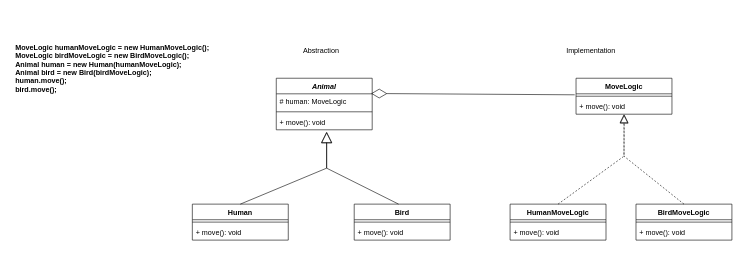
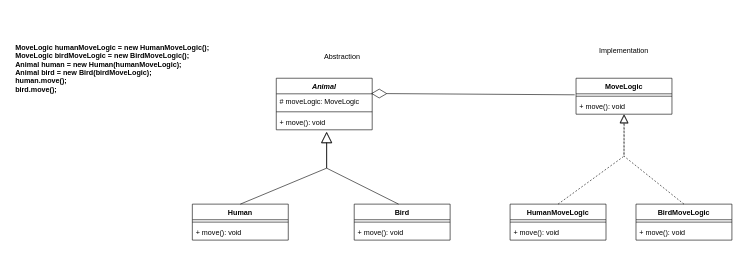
node "Abstraction": moved (321, 51) -> (342, 57)
node "Implementation": moved (591, 51) -> (624, 51)
node "# human: MoveLogic": label "# human: MoveLogic" -> "# moveLogic: MoveLogic"
